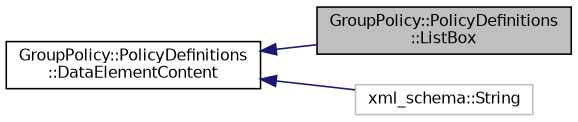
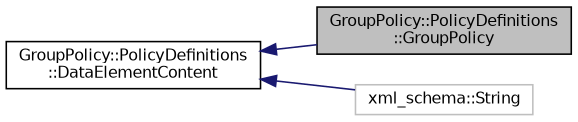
node "GroupPolicy::PolicyDefinitions ::ListBox": label "GroupPolicy::PolicyDefinitions ::ListBox" -> "GroupPolicy::PolicyDefinitions ::GroupPolicy"
